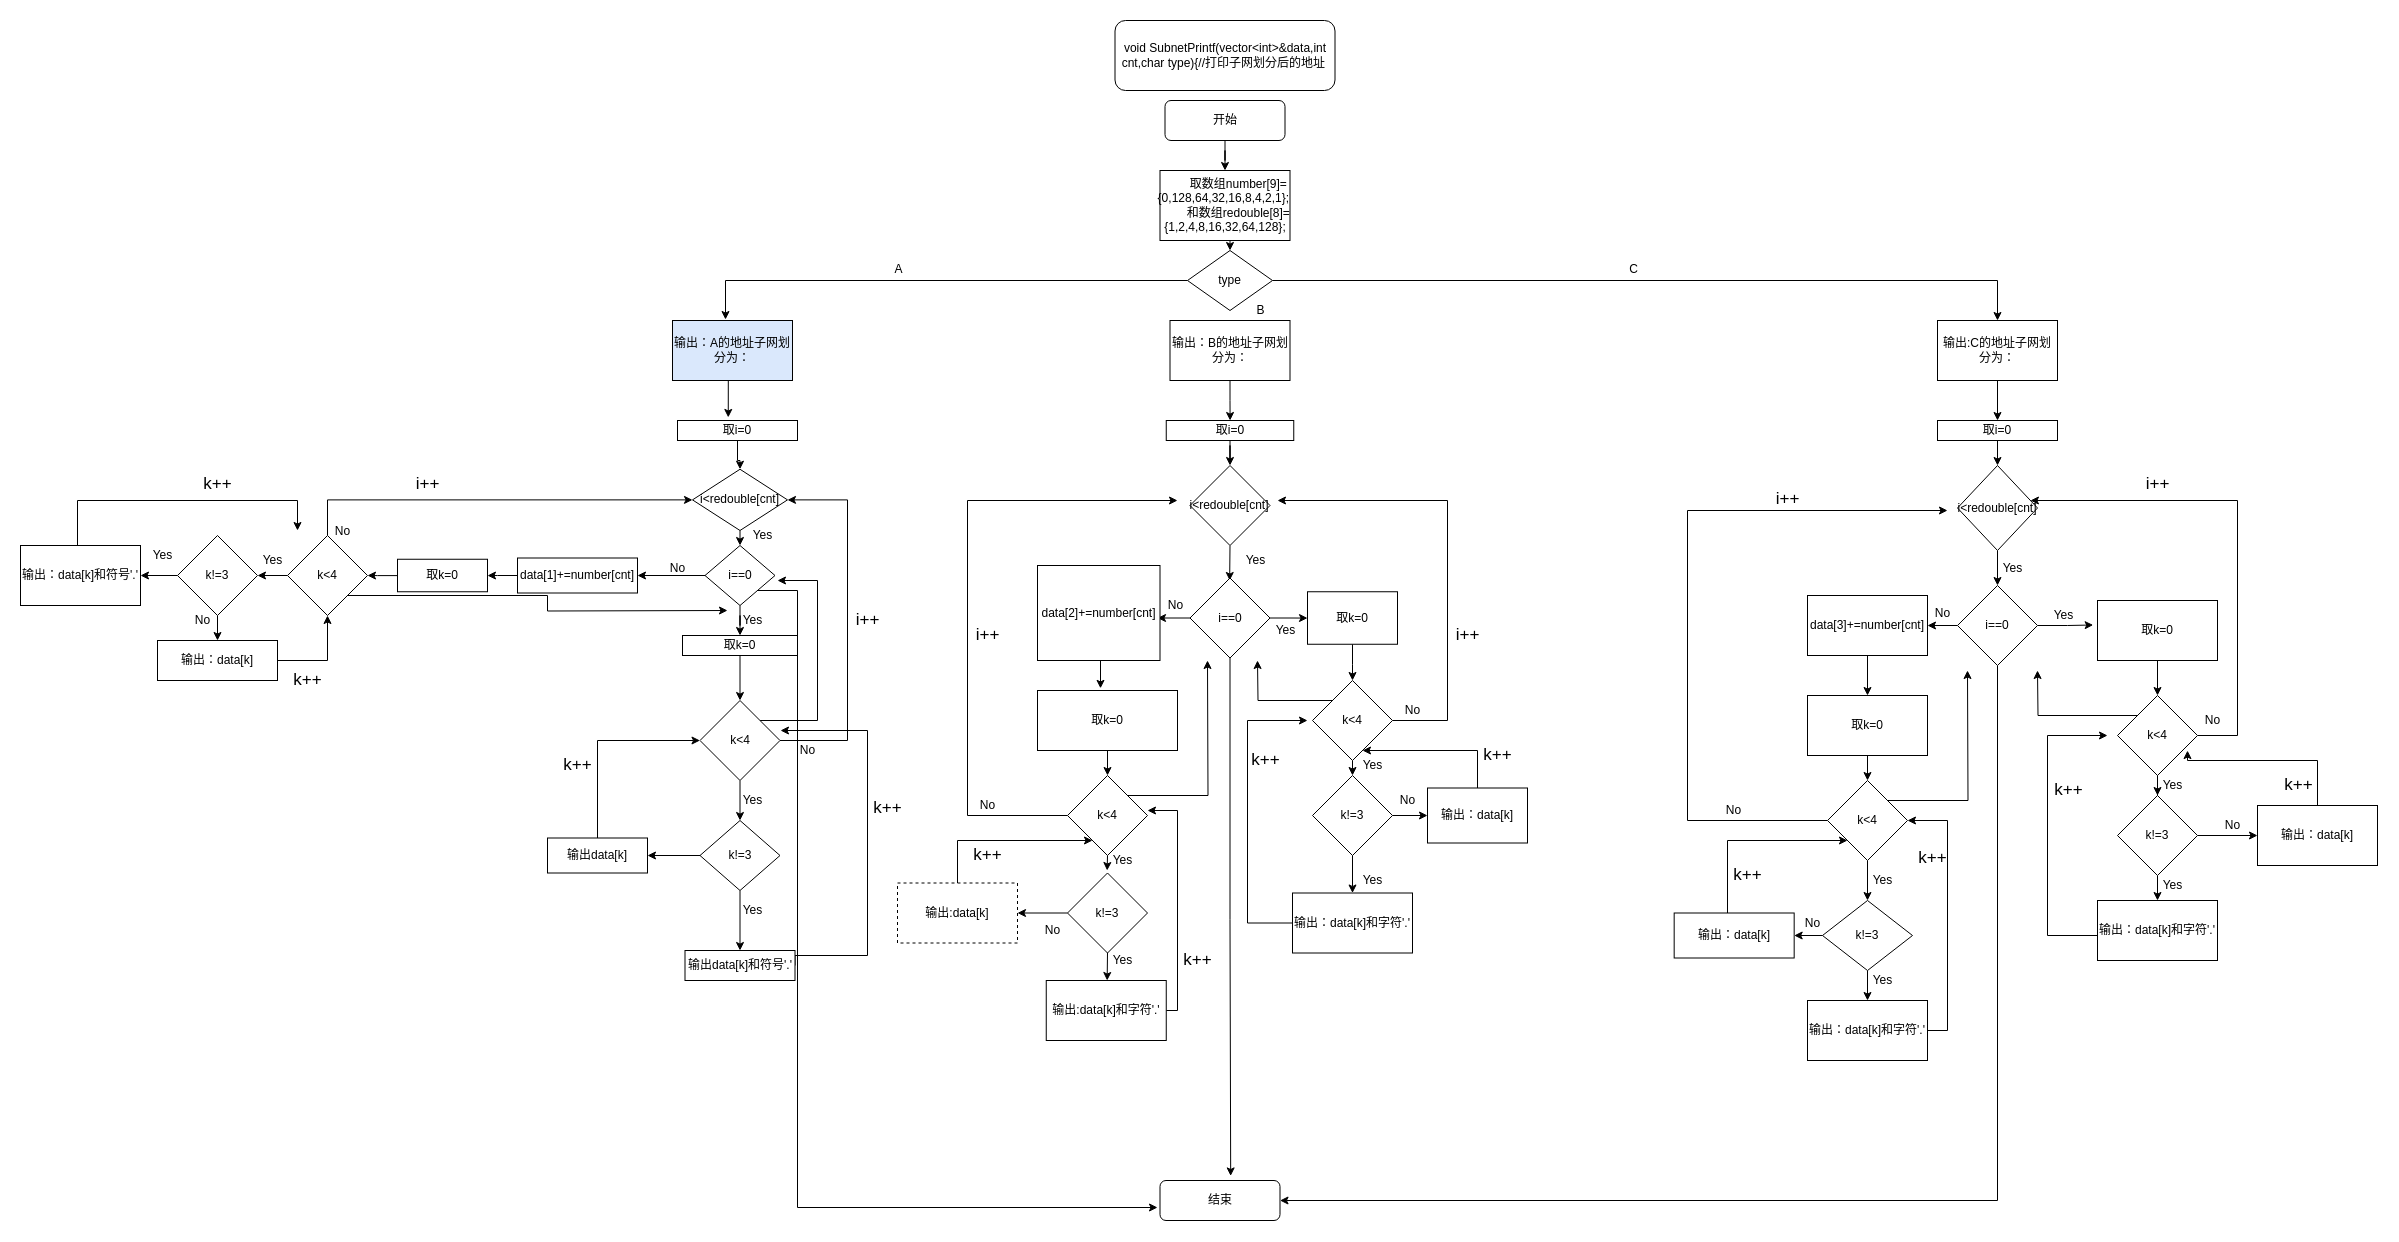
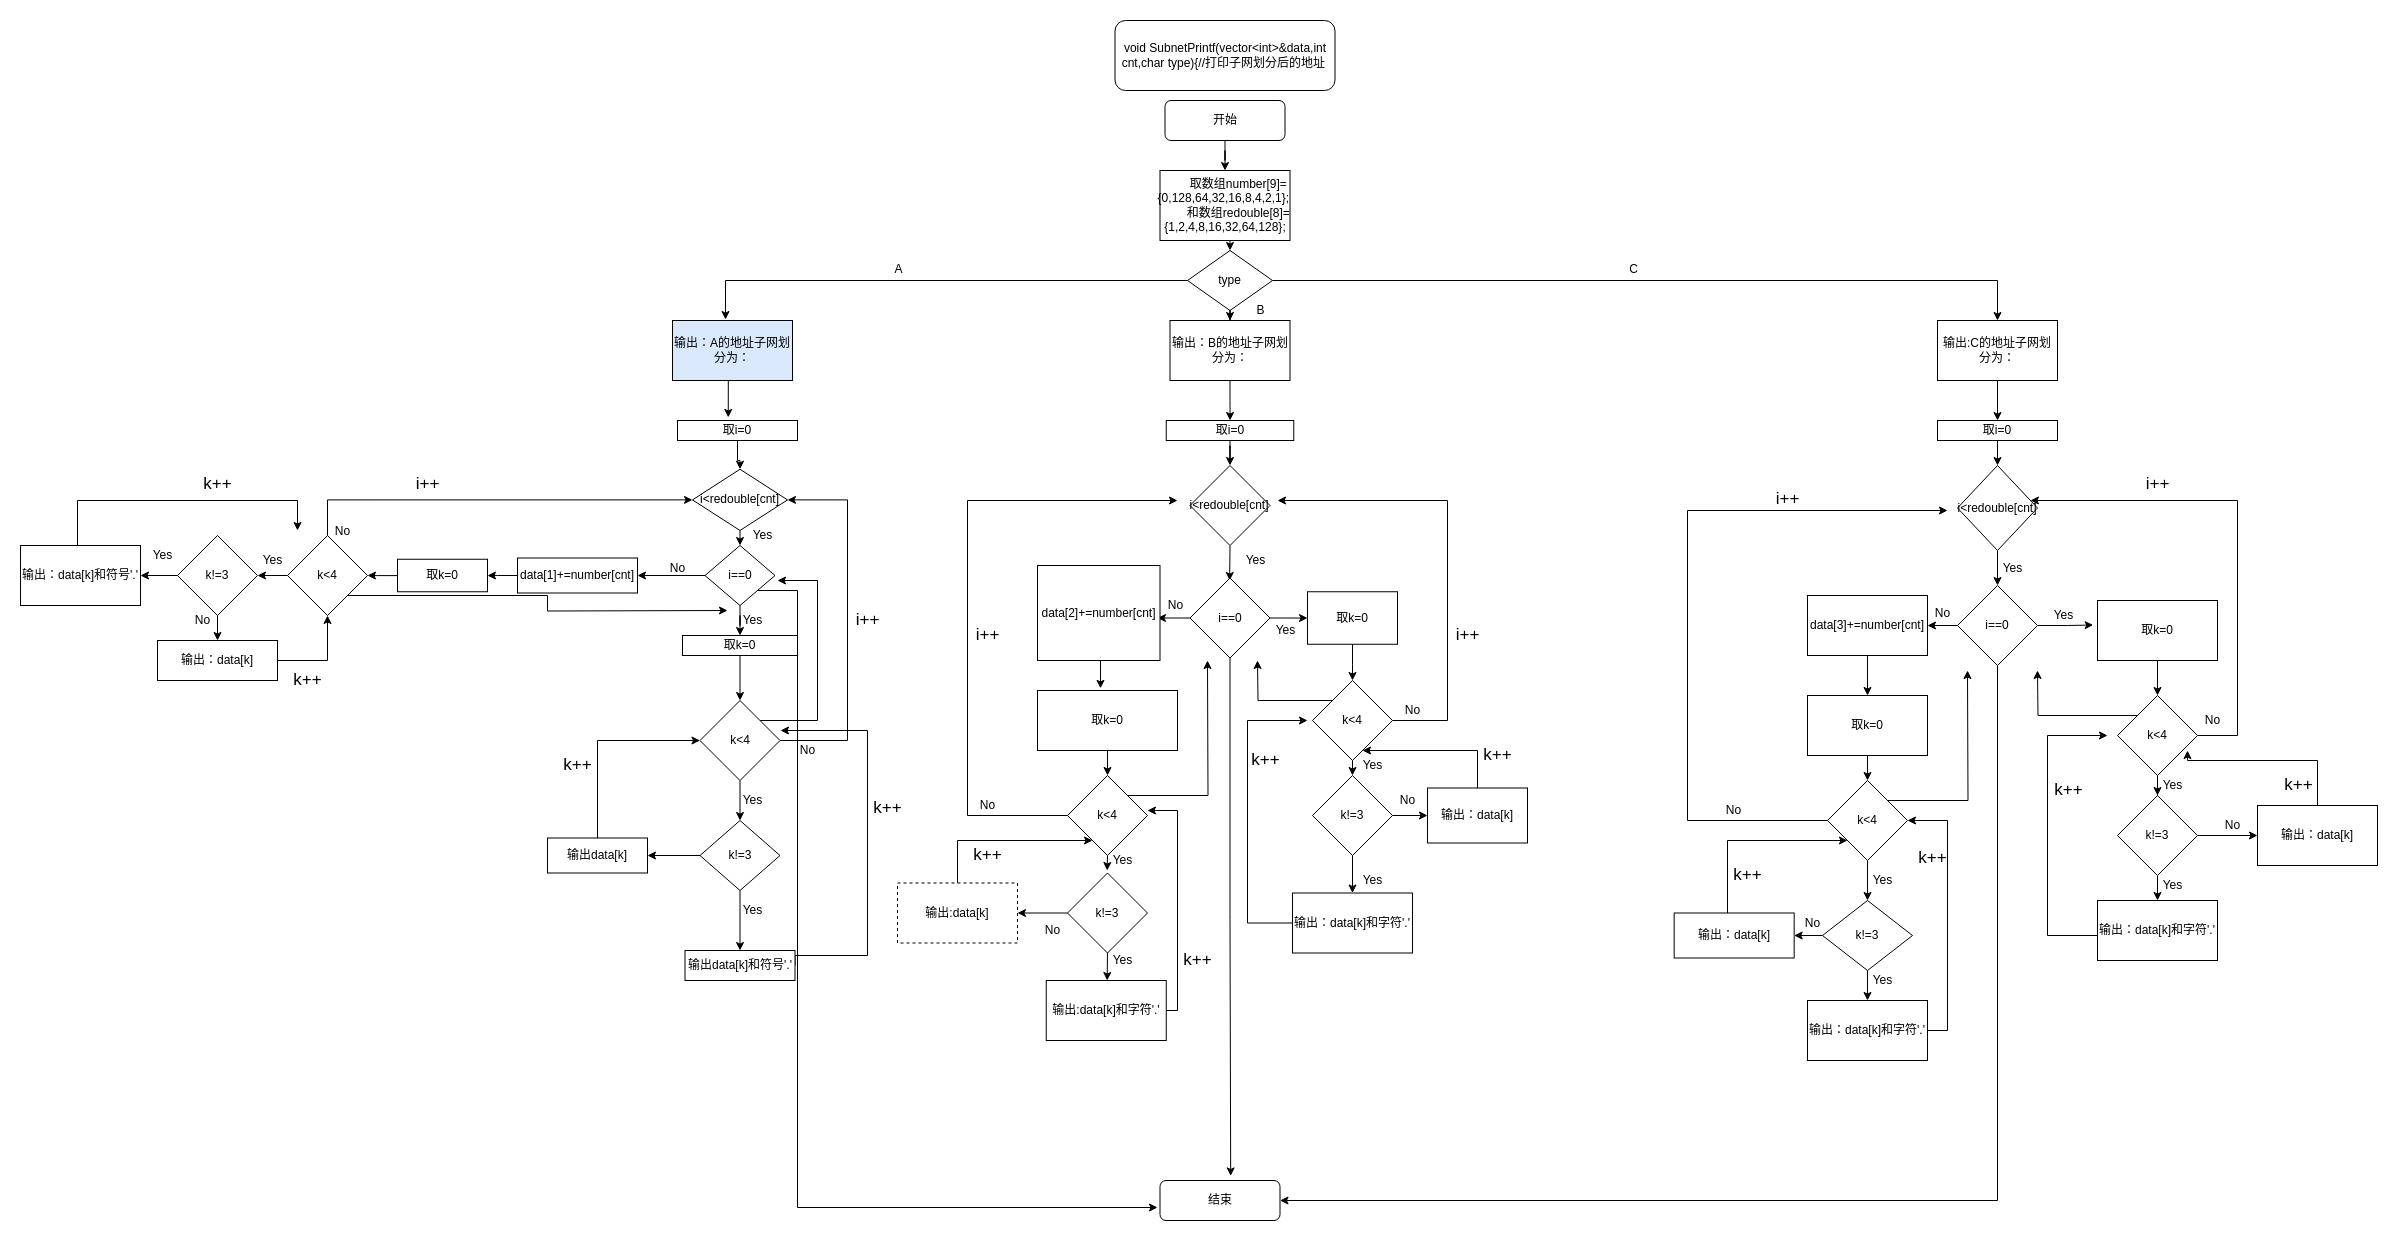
edge "type" -> "输出：B的地址子网划分为：": added
